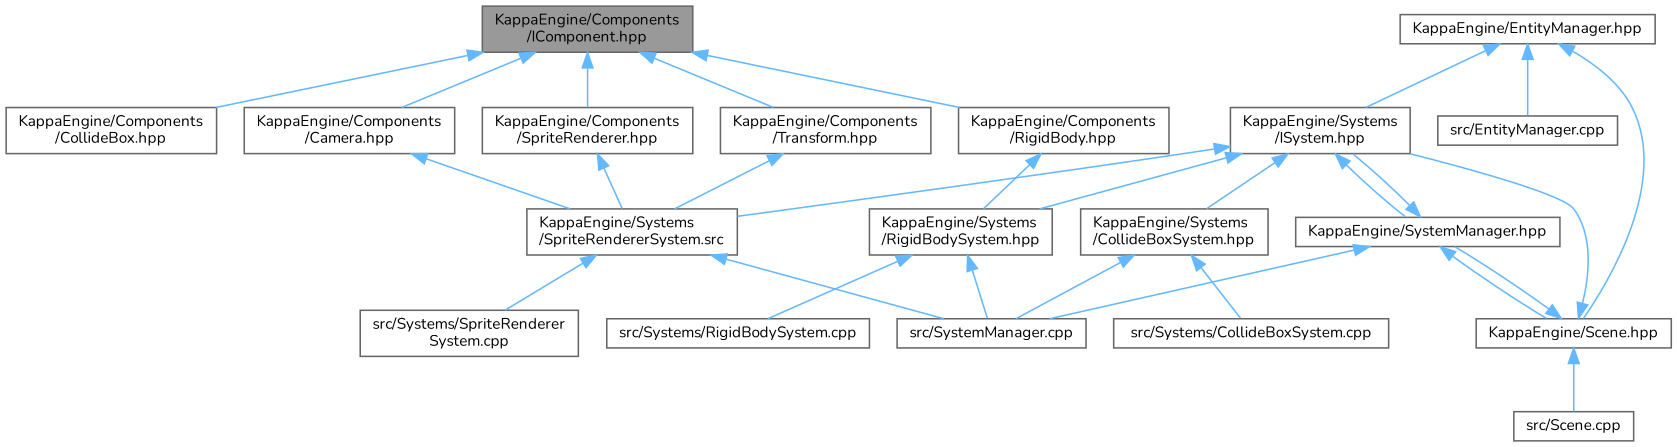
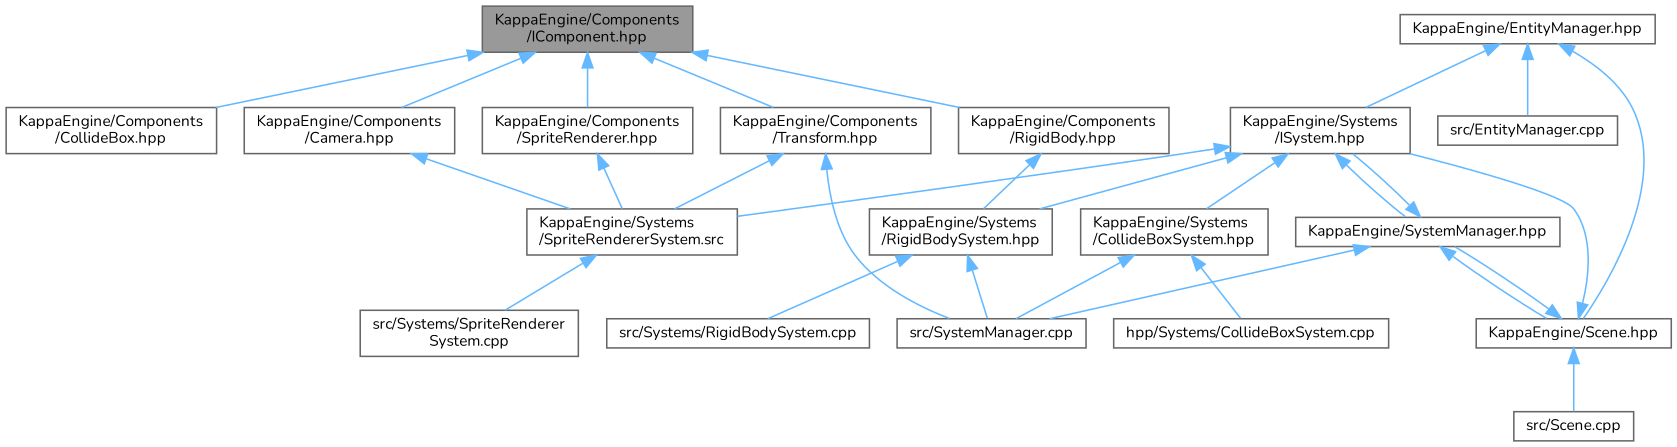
edge "src/SystemManager.cpp" -> "KappaEngine/Systems /SpriteRendererSystem.src": now "src/SystemManager.cpp" -> "KappaEngine/Components /Transform.hpp"
node "src/Systems/CollideBoxSystem.cpp": label "src/Systems/CollideBoxSystem.cpp" -> "hpp/Systems/CollideBoxSystem.cpp"
